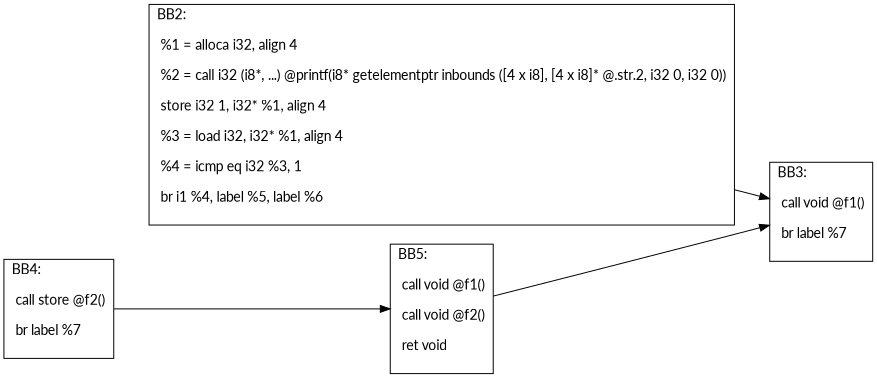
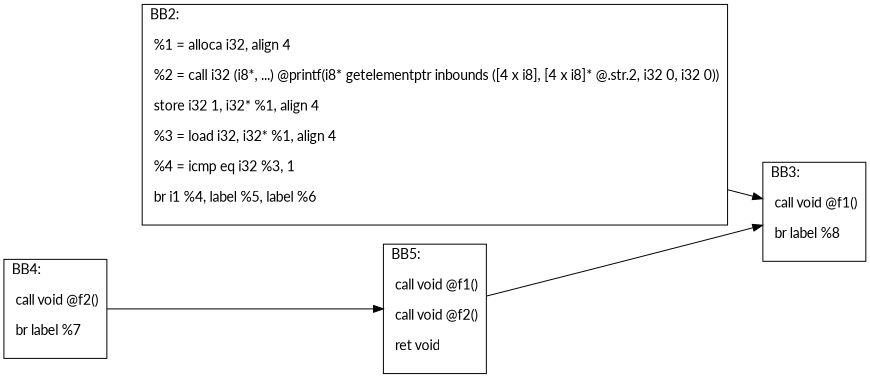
node "BB3:": text "br label %7" -> "br label %8"
node "BB4:": text "call store @f2()" -> "call void @f2()"
